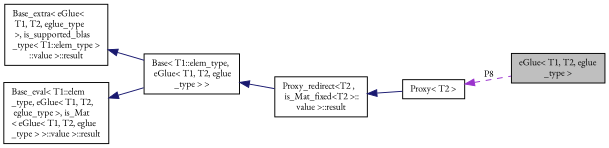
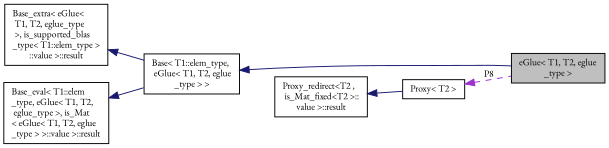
edge "Proxy_redirect<T2 , is_Mat_fixed<T2 >:: value >::result" -> "Base< T1::elem_type, eGlue< T1, T2, eglue _type > >": now "eGlue< T1, T2, eglue _type >" -> "Base< T1::elem_type, eGlue< T1, T2, eglue _type > >"
